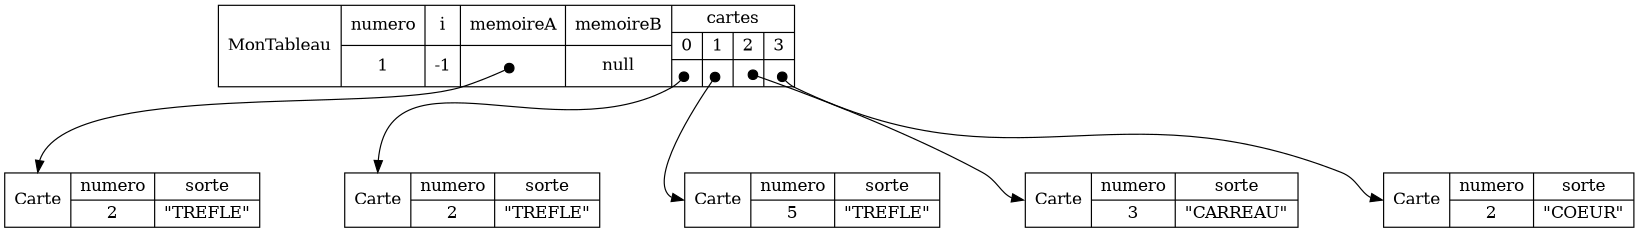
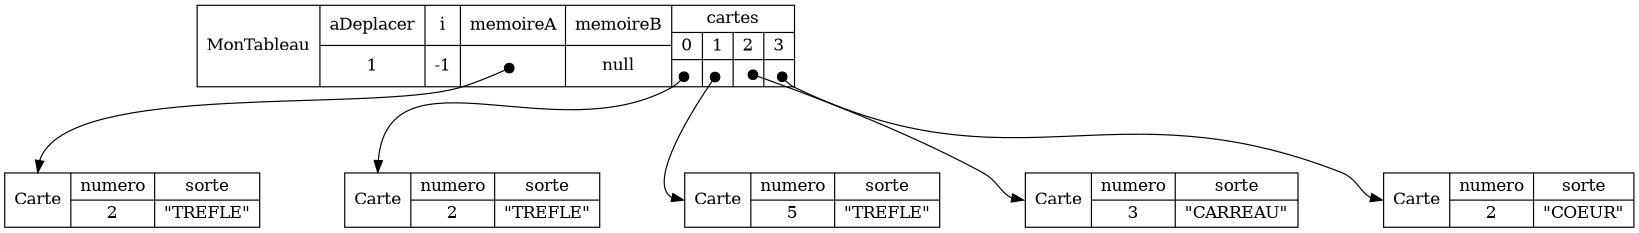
node "MonTableau": text "numero" -> "aDeplacer"
